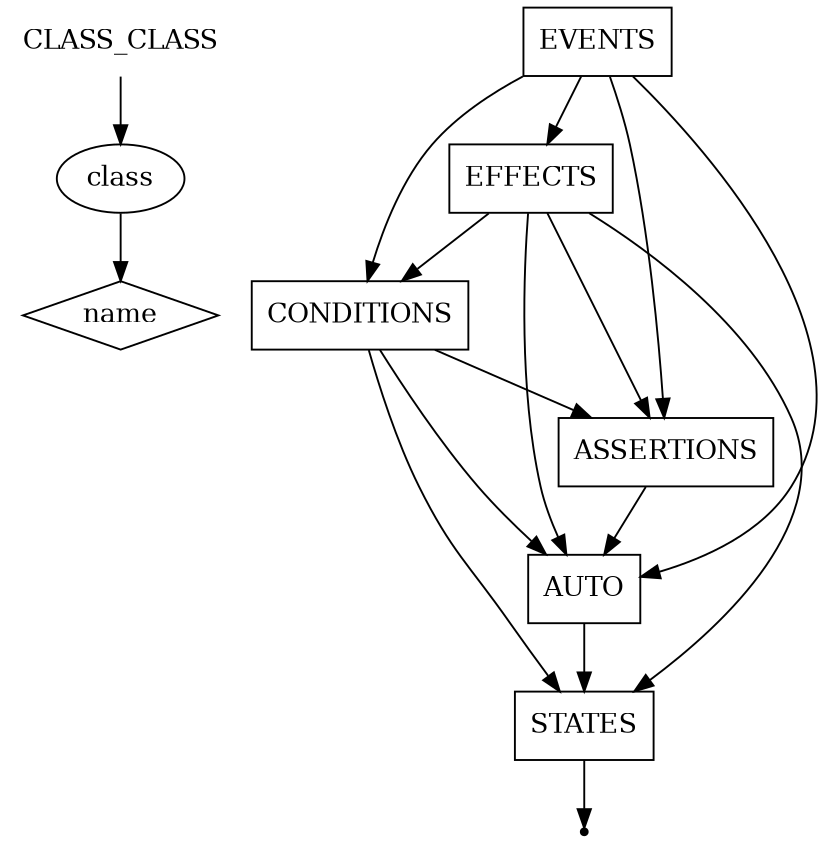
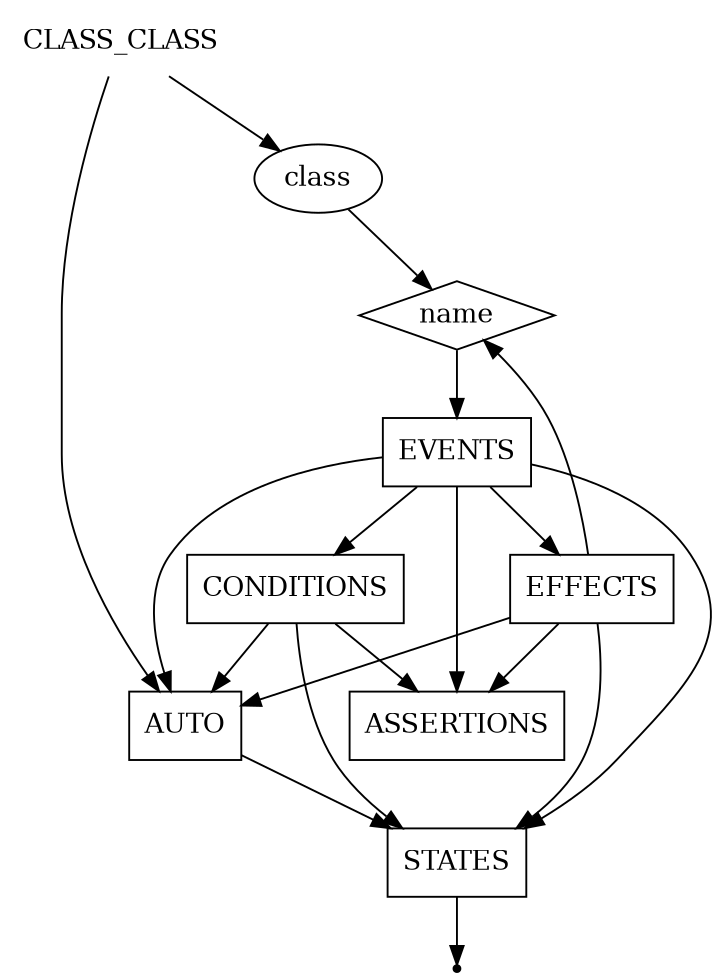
edge "EFFECTS" -> "CONDITIONS": now "EFFECTS" -> "name"
edge "name" -> "EVENTS": added
edge "ASSERTIONS" -> "AUTO": now "CLASS_CLASS" -> "AUTO"
edge "EVENTS" -> "STATES": added
